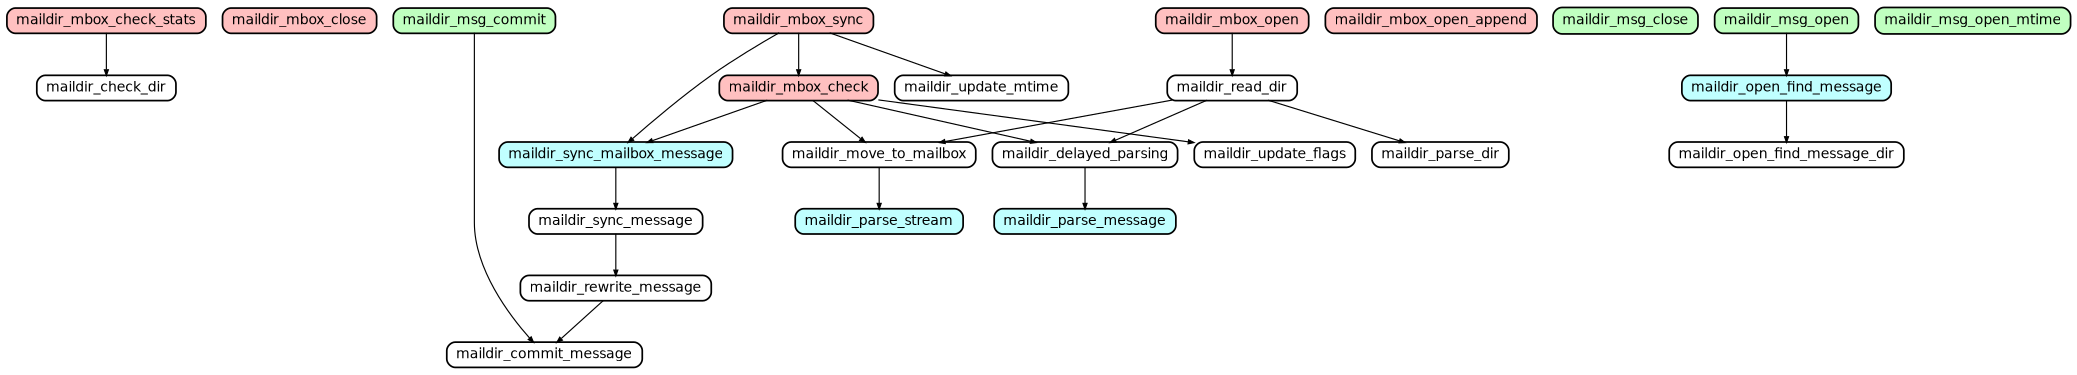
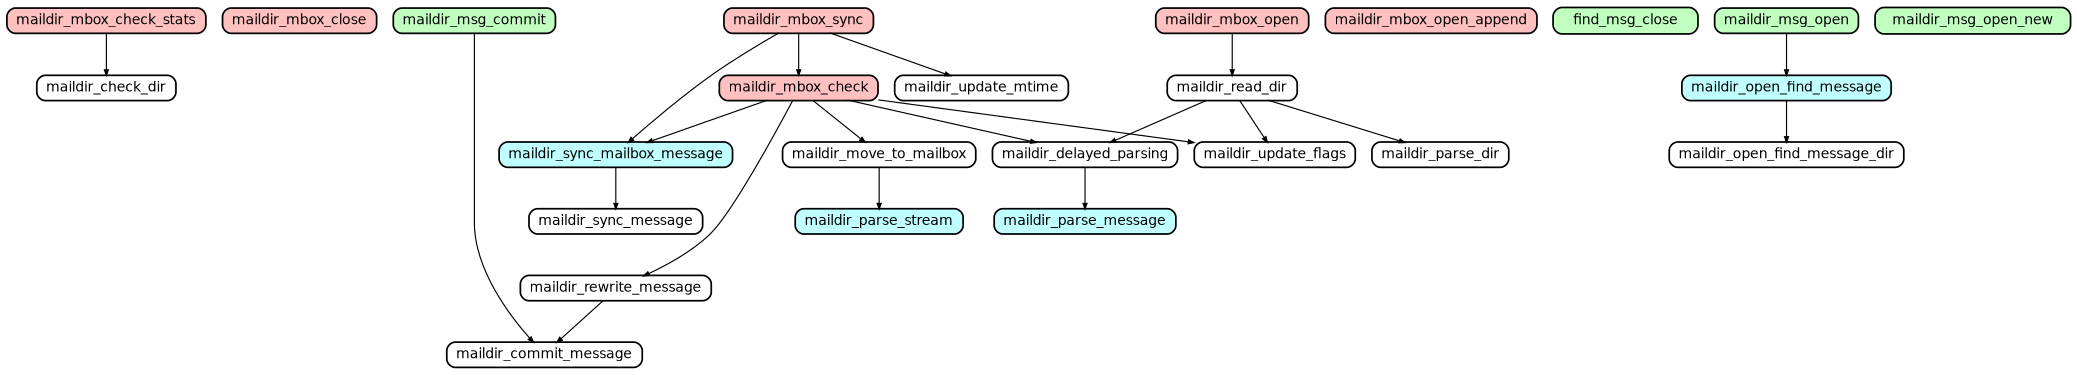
node "maildir_msg_close": label "maildir_msg_close" -> "find_msg_close"
node "maildir_msg_open_mtime": label "maildir_msg_open_mtime" -> "maildir_msg_open_new"
edge "maildir_read_dir" -> "maildir_move_to_mailbox": now "maildir_read_dir" -> "maildir_update_flags"
edge "maildir_sync_message" -> "maildir_rewrite_message": now "maildir_mbox_check" -> "maildir_rewrite_message"
